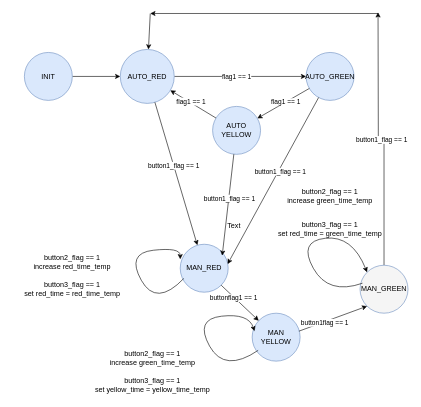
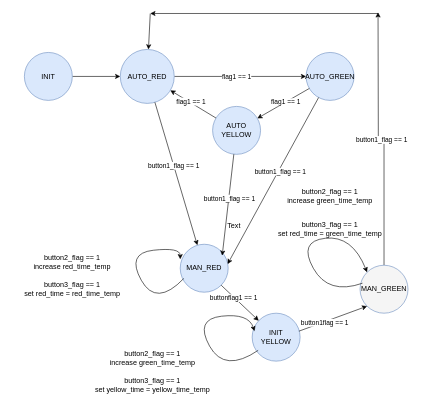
node "MAN YELLOW": label "MAN YELLOW" -> "INIT YELLOW"
